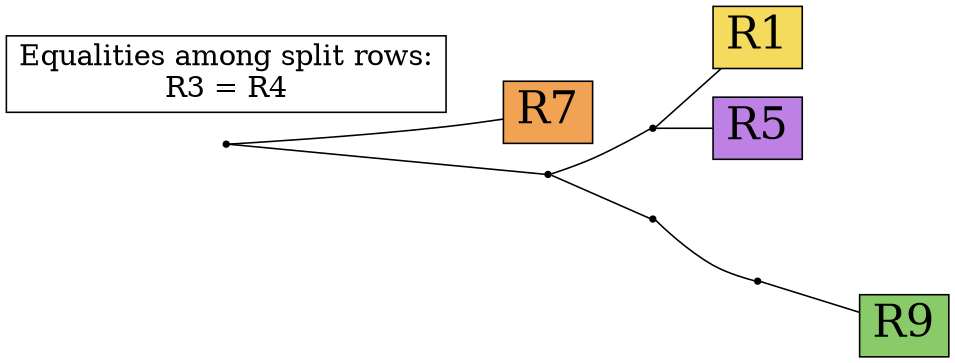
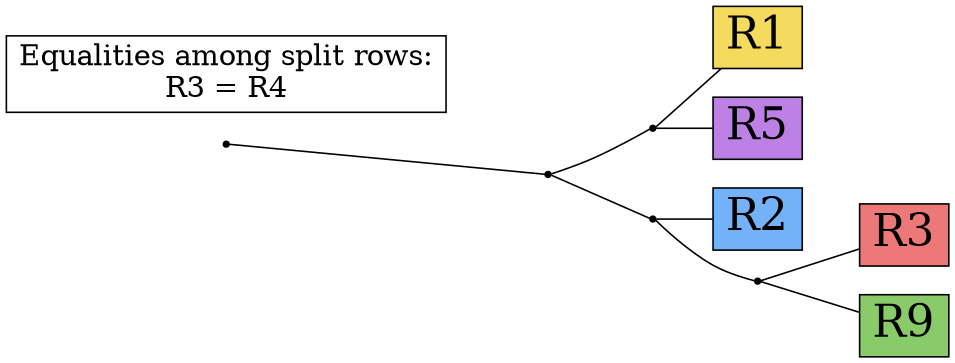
node "R7": removed
node "R2": added
node "R3": added
